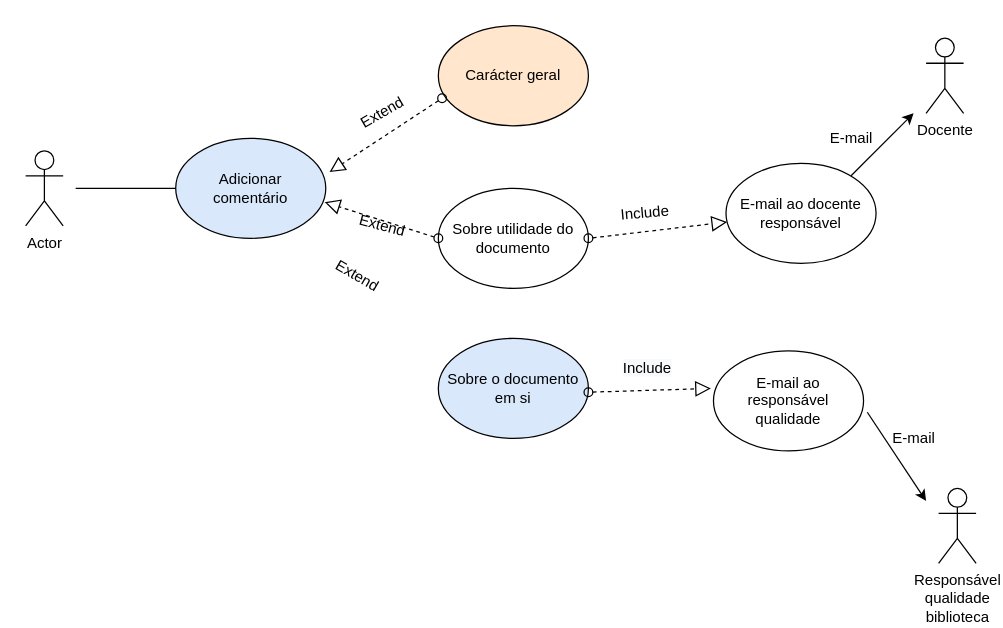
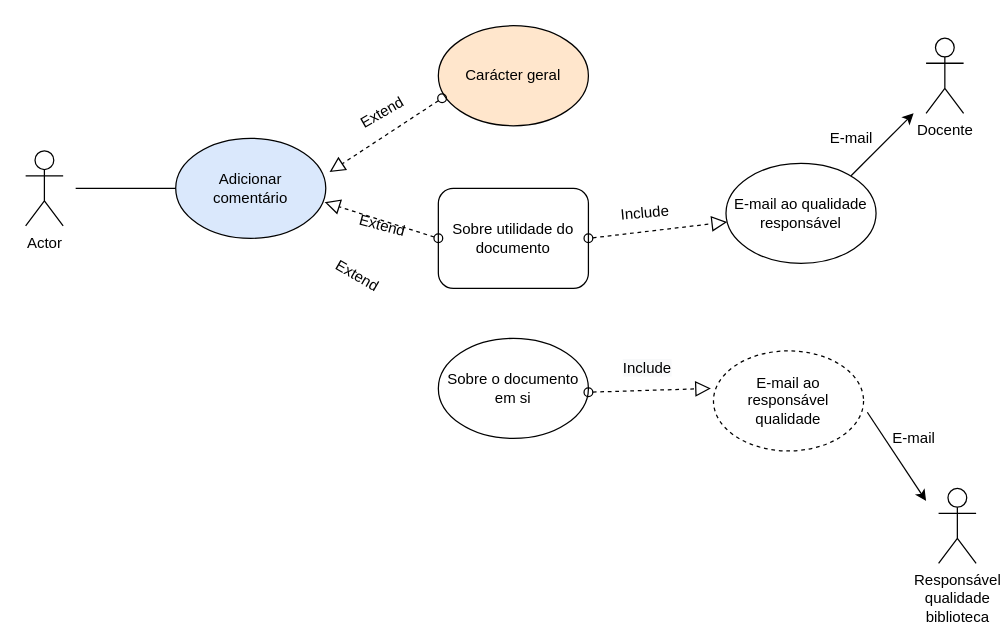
node "E-mail ao docente responsável": label "E-mail ao docente responsável" -> "E-mail ao qualidade responsável"
node "Sobre utilidade do documento": shape ellipse -> rounded rectangle
node "Sobre o documento em si": fillcolor #dae8fc -> #ffffff
node "E-mail ao responsável qualidade": style solid -> dashed
